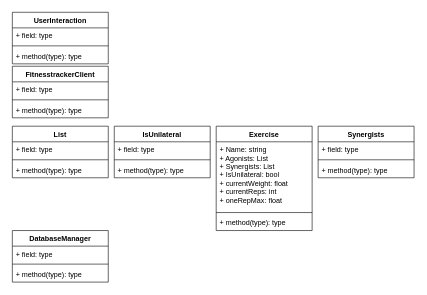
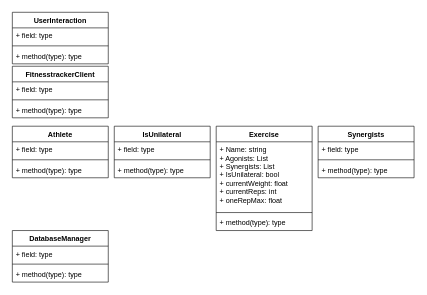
node "List": label "List" -> "Athlete"
